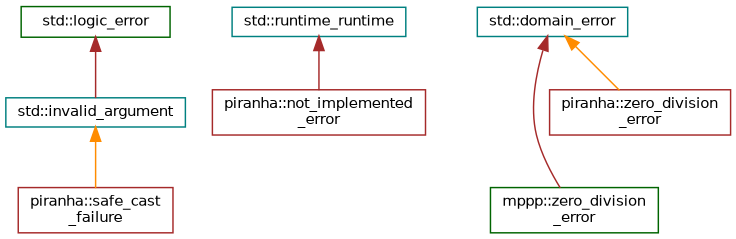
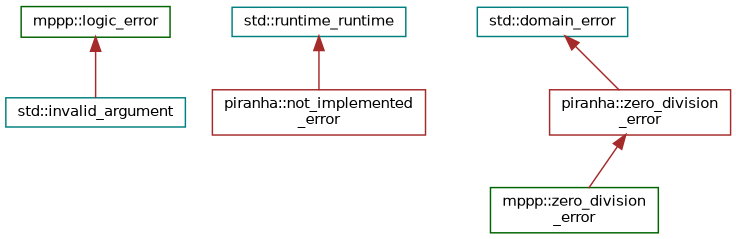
node "std::logic_error": label "std::logic_error" -> "mppp::logic_error"
edge "piranha::zero_division _error" -> "std::domain_error": color darkorange -> brown
edge "mppp::zero_division _error" -> "std::domain_error": now "mppp::zero_division _error" -> "piranha::zero_division _error"
node "piranha::safe_cast _failure": removed
